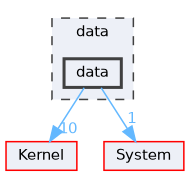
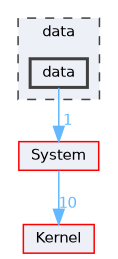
edge "data" -> "Kernel": now "System" -> "Kernel"
